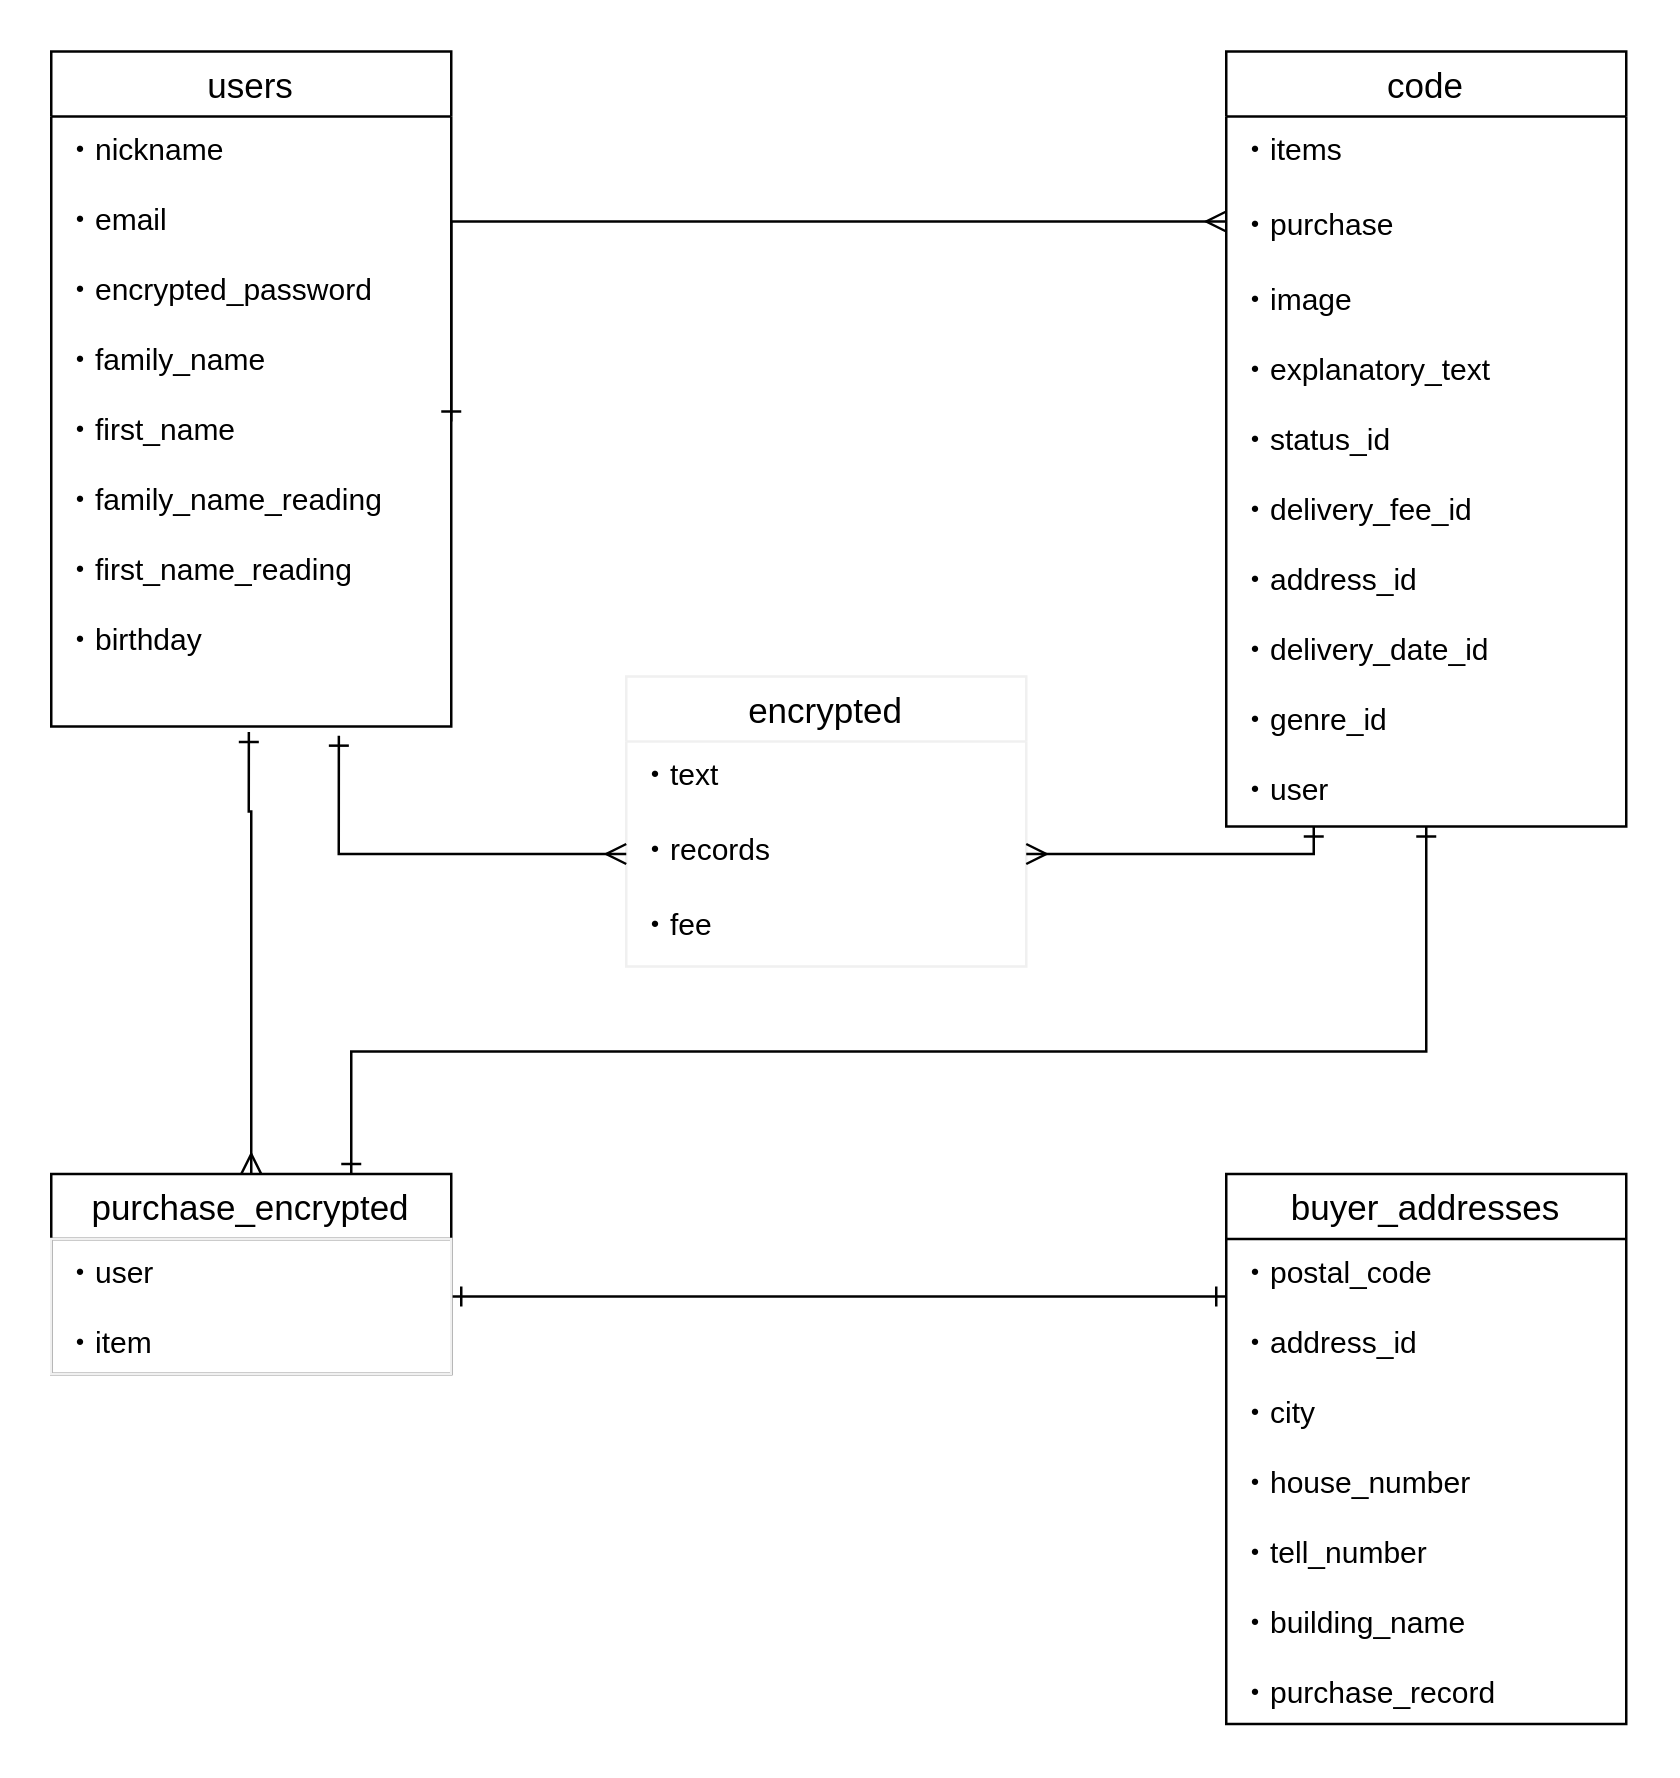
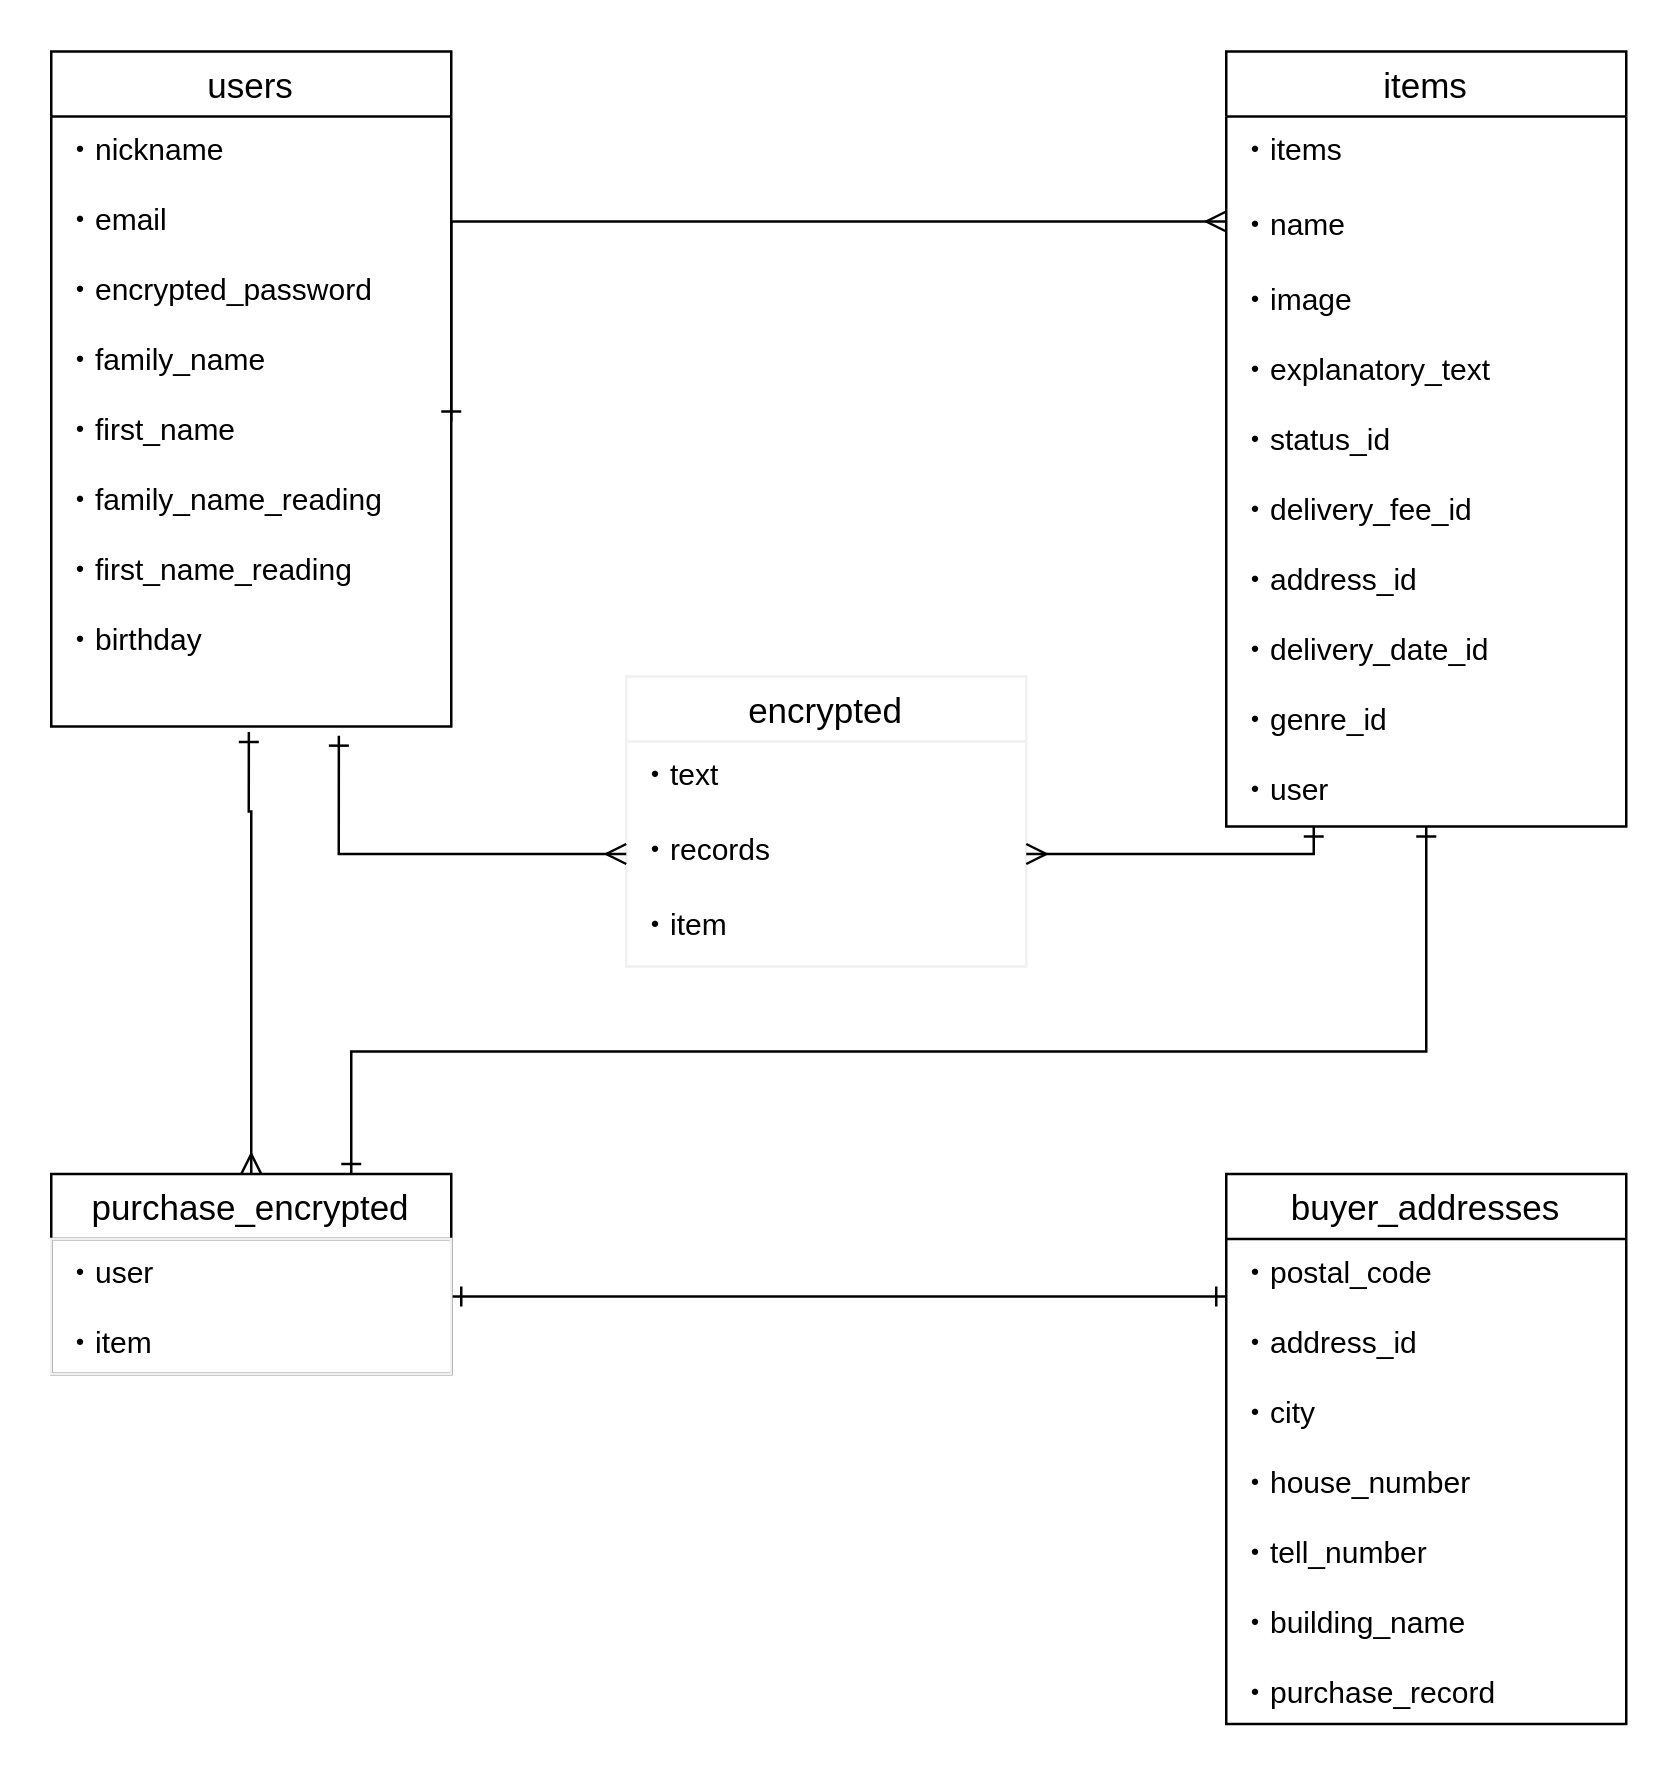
node "code": label "code" -> "items"
node "・purchase": label "・purchase" -> "・name"
node "・fee": label "・fee" -> "・item"
